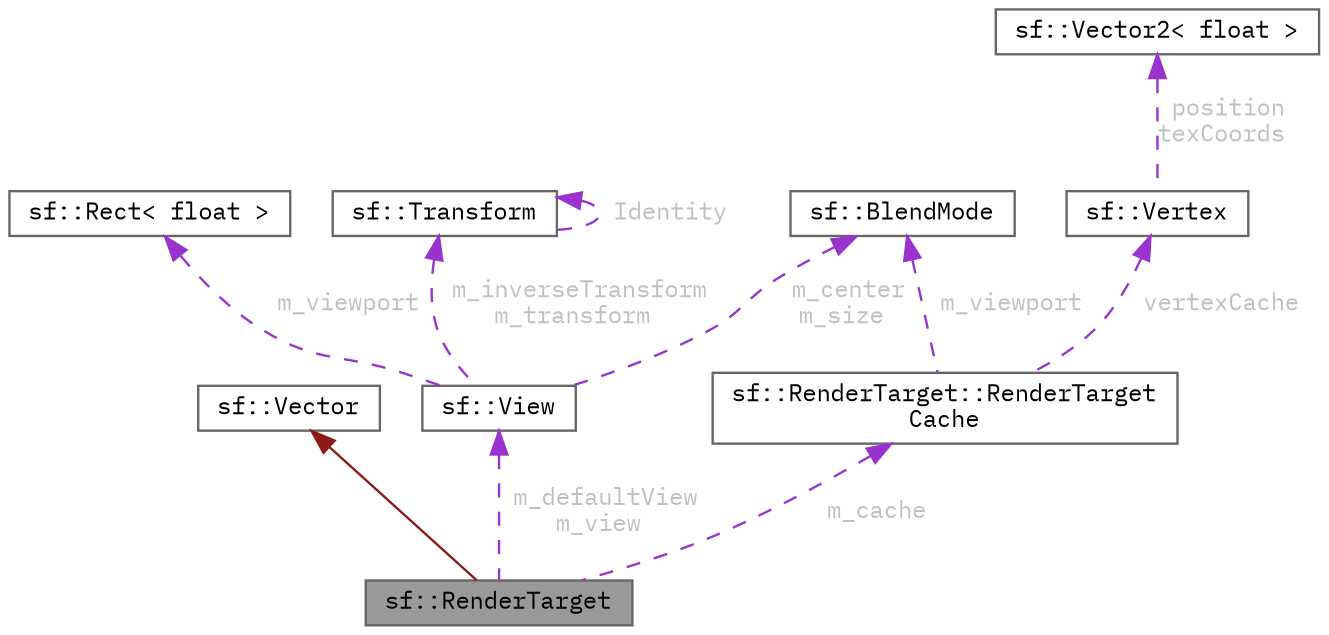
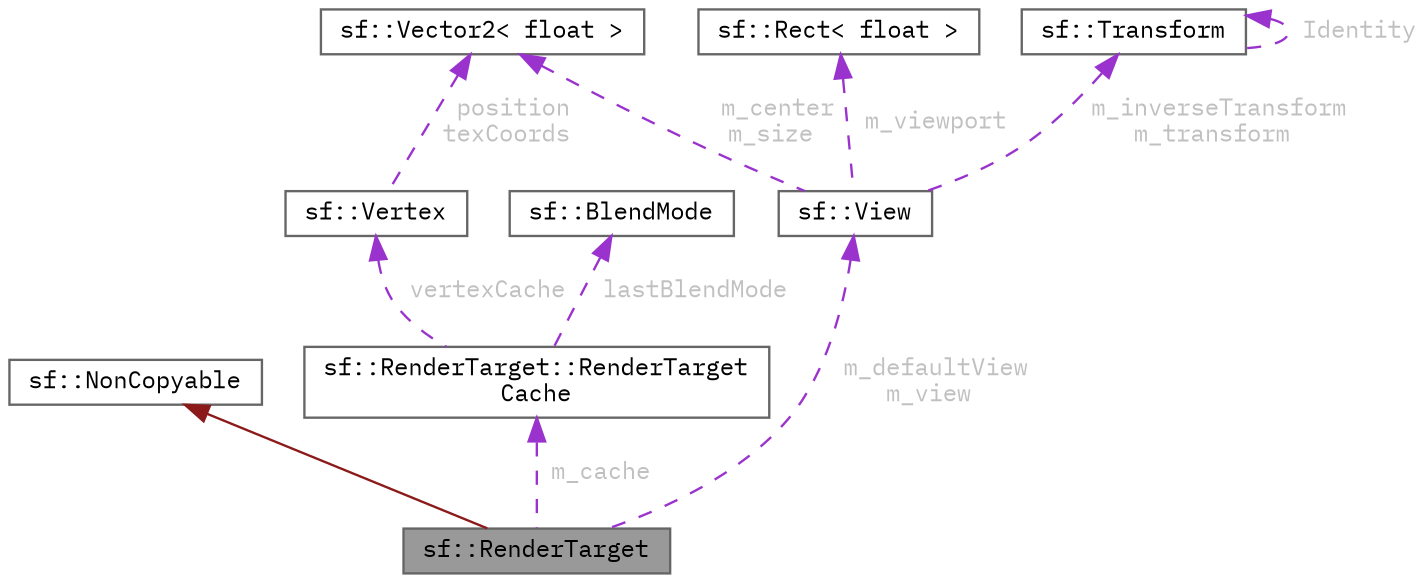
edge "sf::RenderTarget::RenderTarget Cache" -> "sf::BlendMode": label " m_viewport" -> " lastBlendMode"
edge "sf::View" -> "sf::BlendMode": now "sf::View" -> "sf::Vector2< float >"
node "sf::Vector": label "sf::Vector" -> "sf::NonCopyable"
